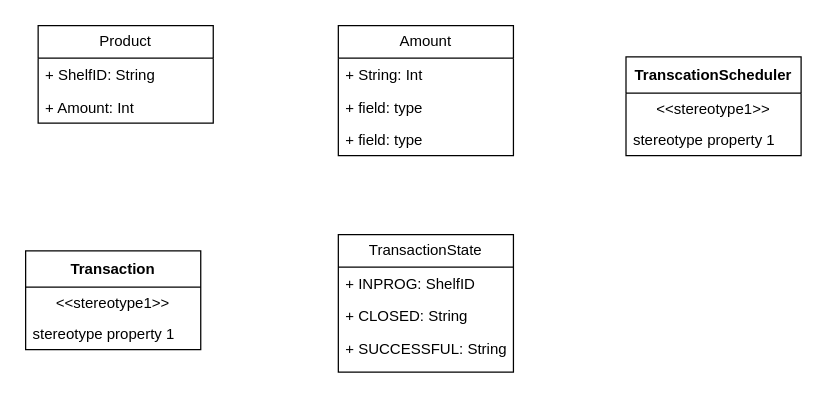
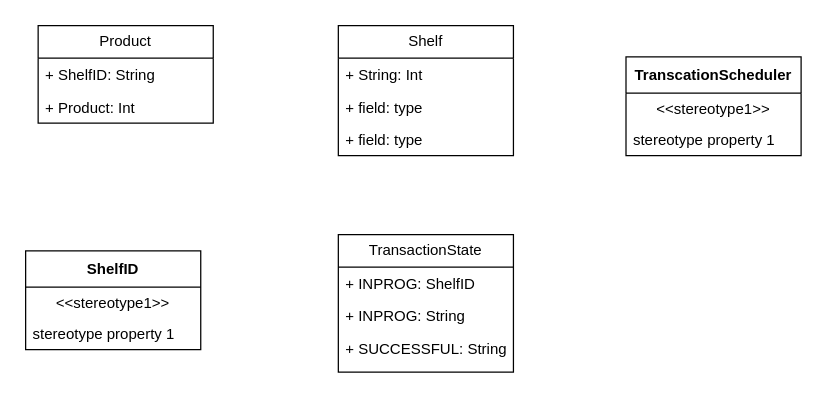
node "Amount": label "Amount" -> "Shelf"
node "+ Amount: Int": label "+ Amount: Int" -> "+ Product: Int"
node "Transaction": label "Transaction" -> "ShelfID"
node "+ CLOSED: String": label "+ CLOSED: String" -> "+ INPROG: String"
